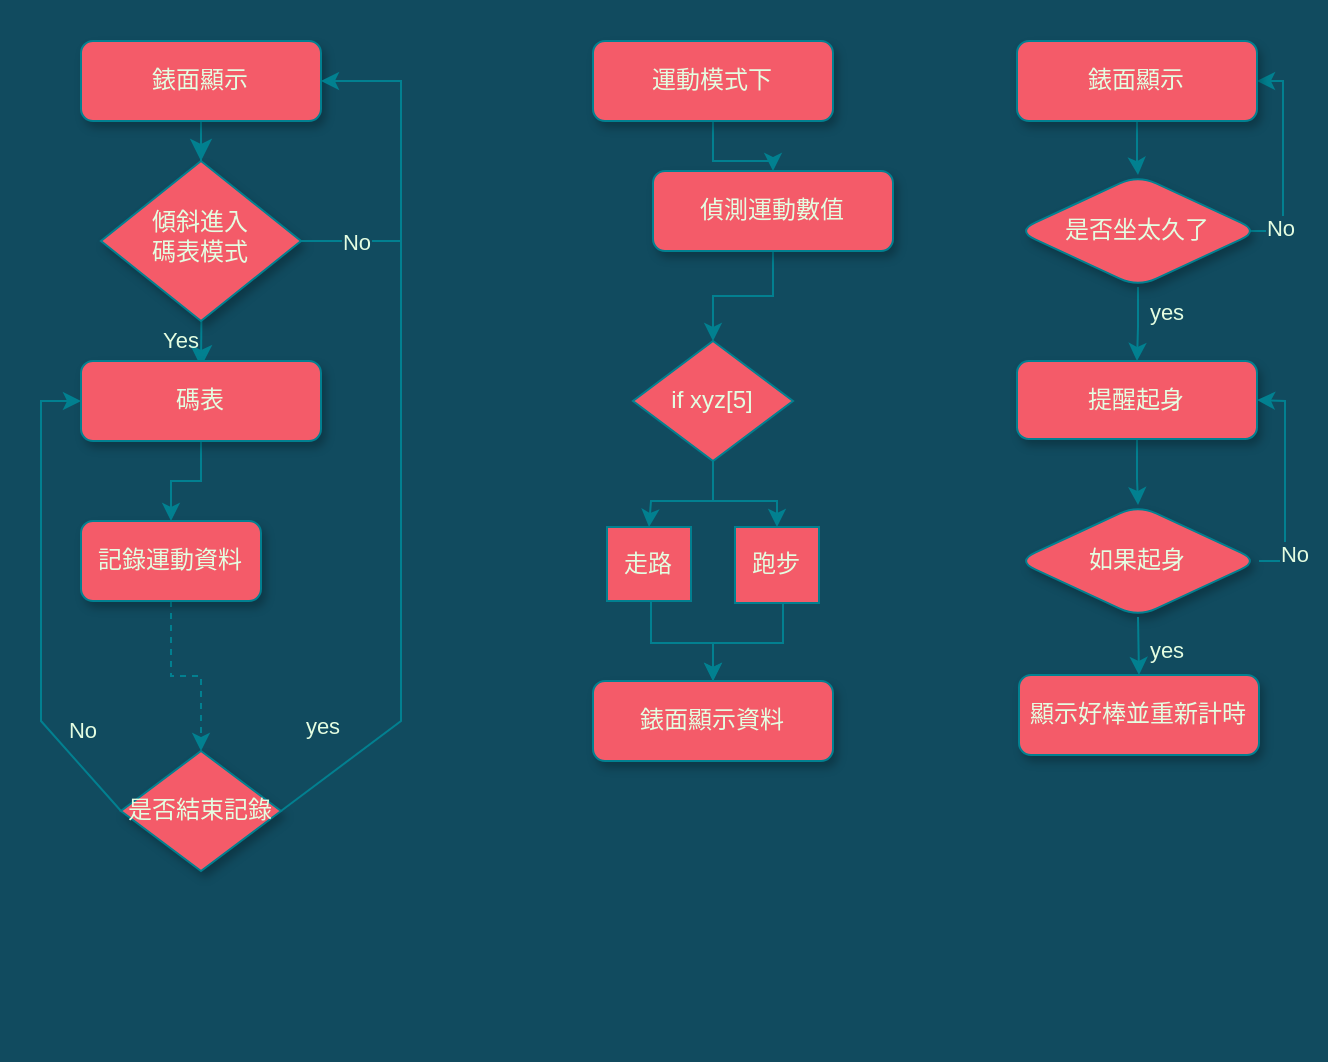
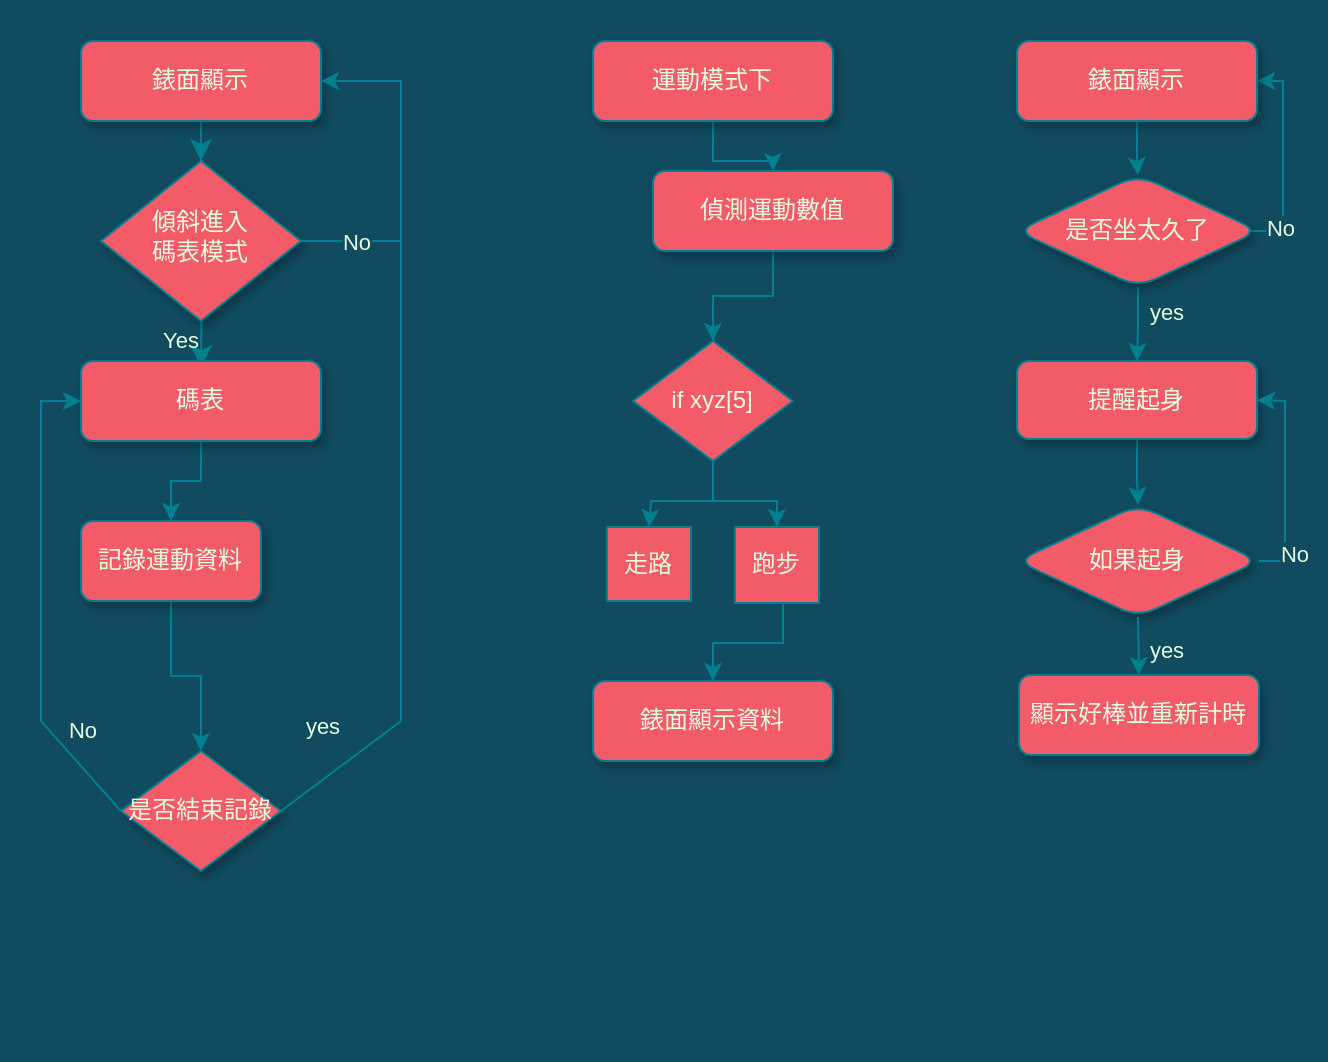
edge "走路" -> "錶面顯示資料": removed
edge "記錄運動資料" -> "是否結束記錄": style dashed -> solid
